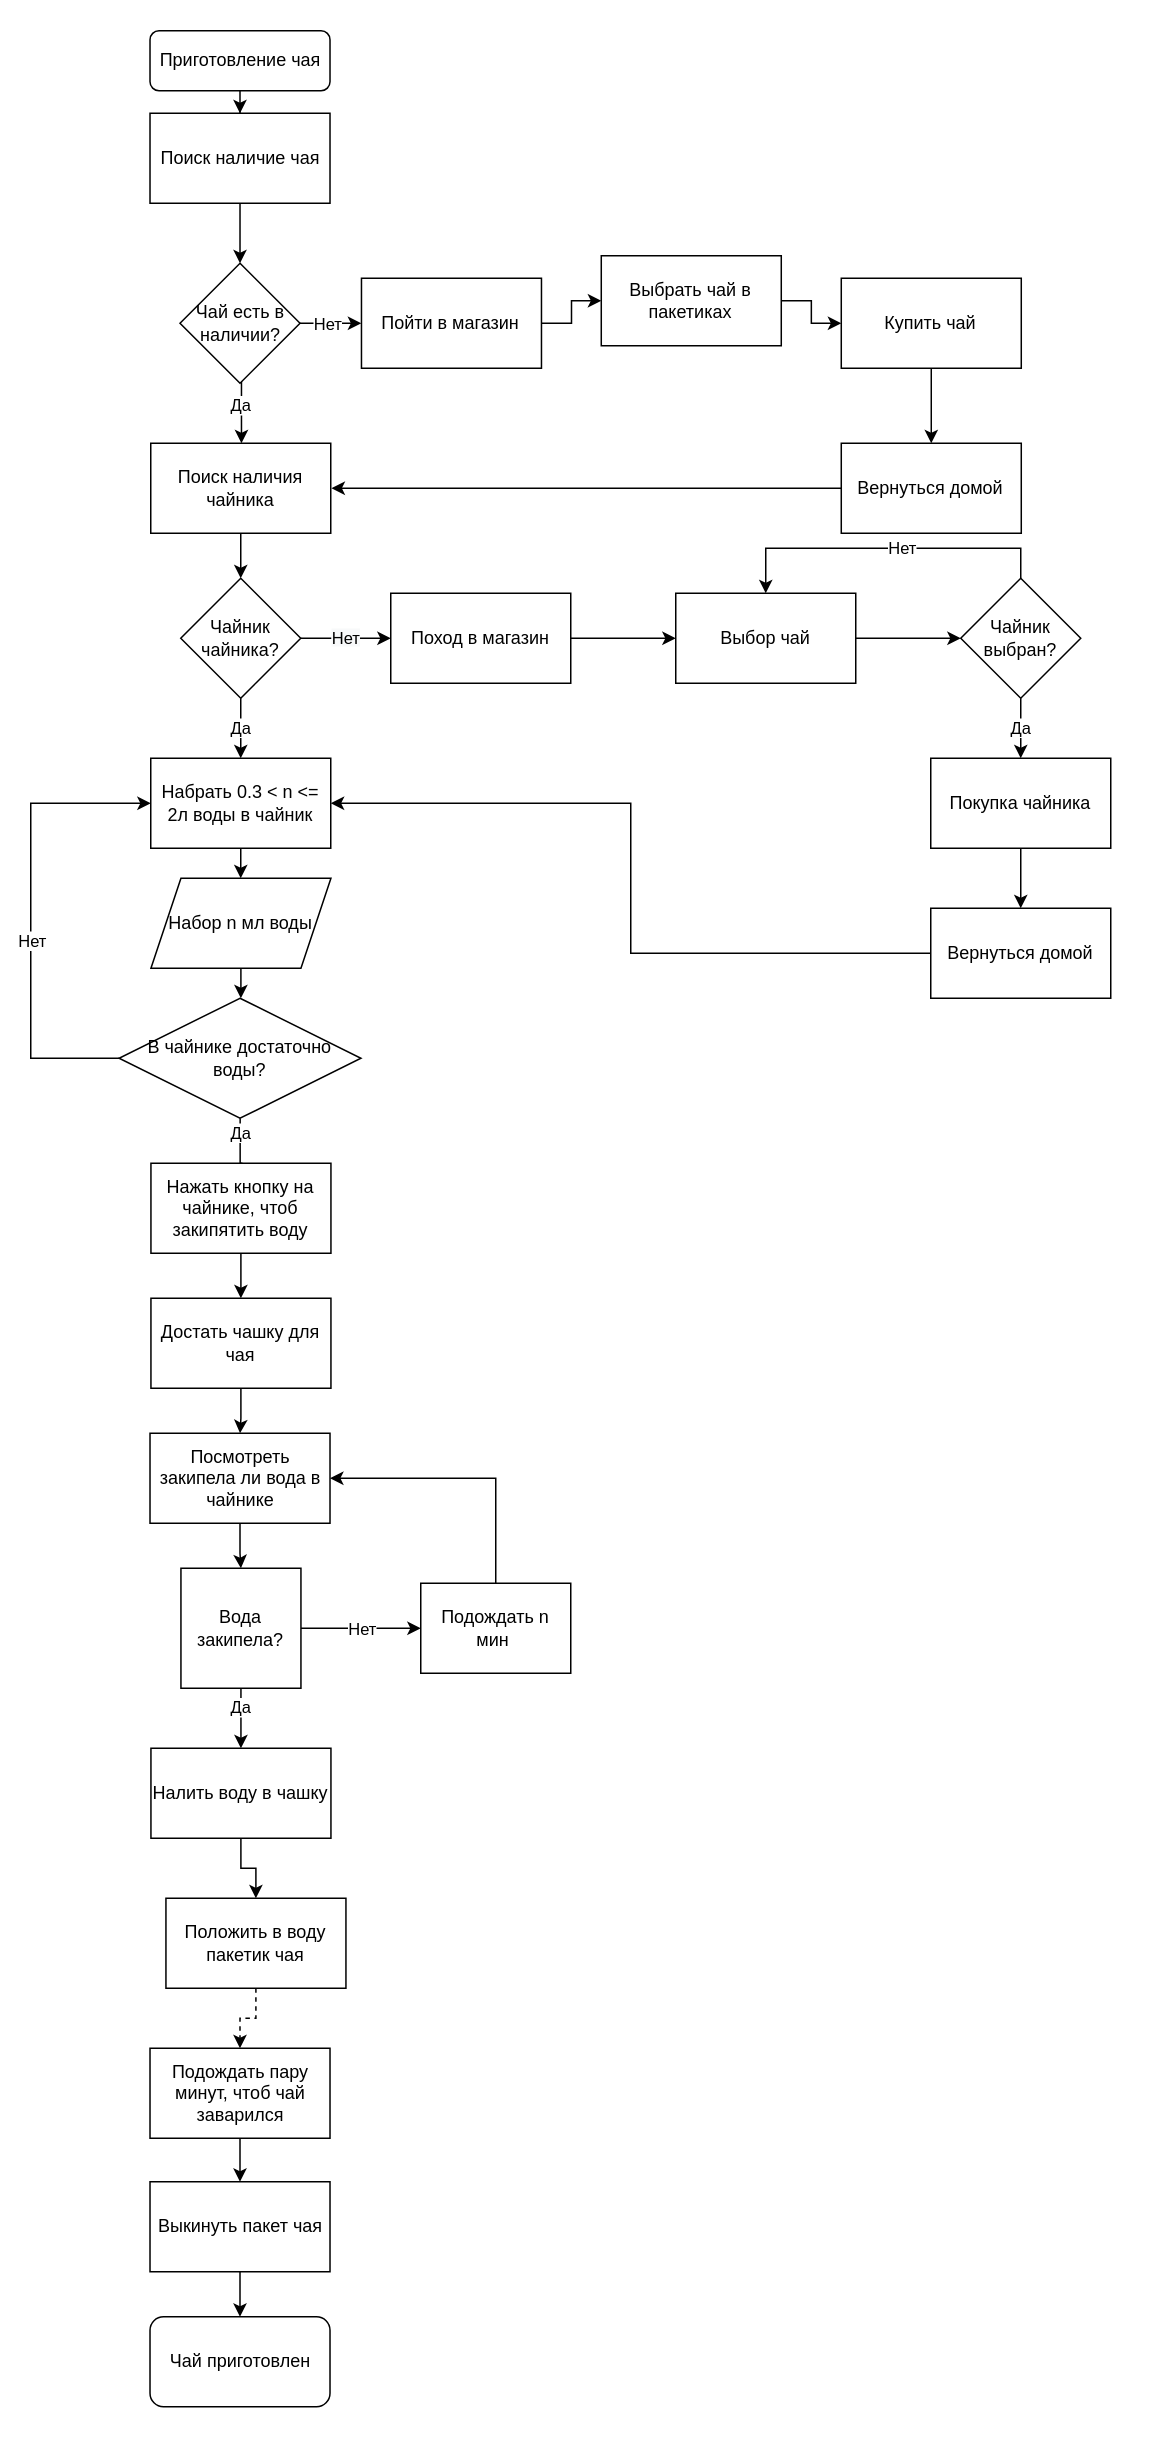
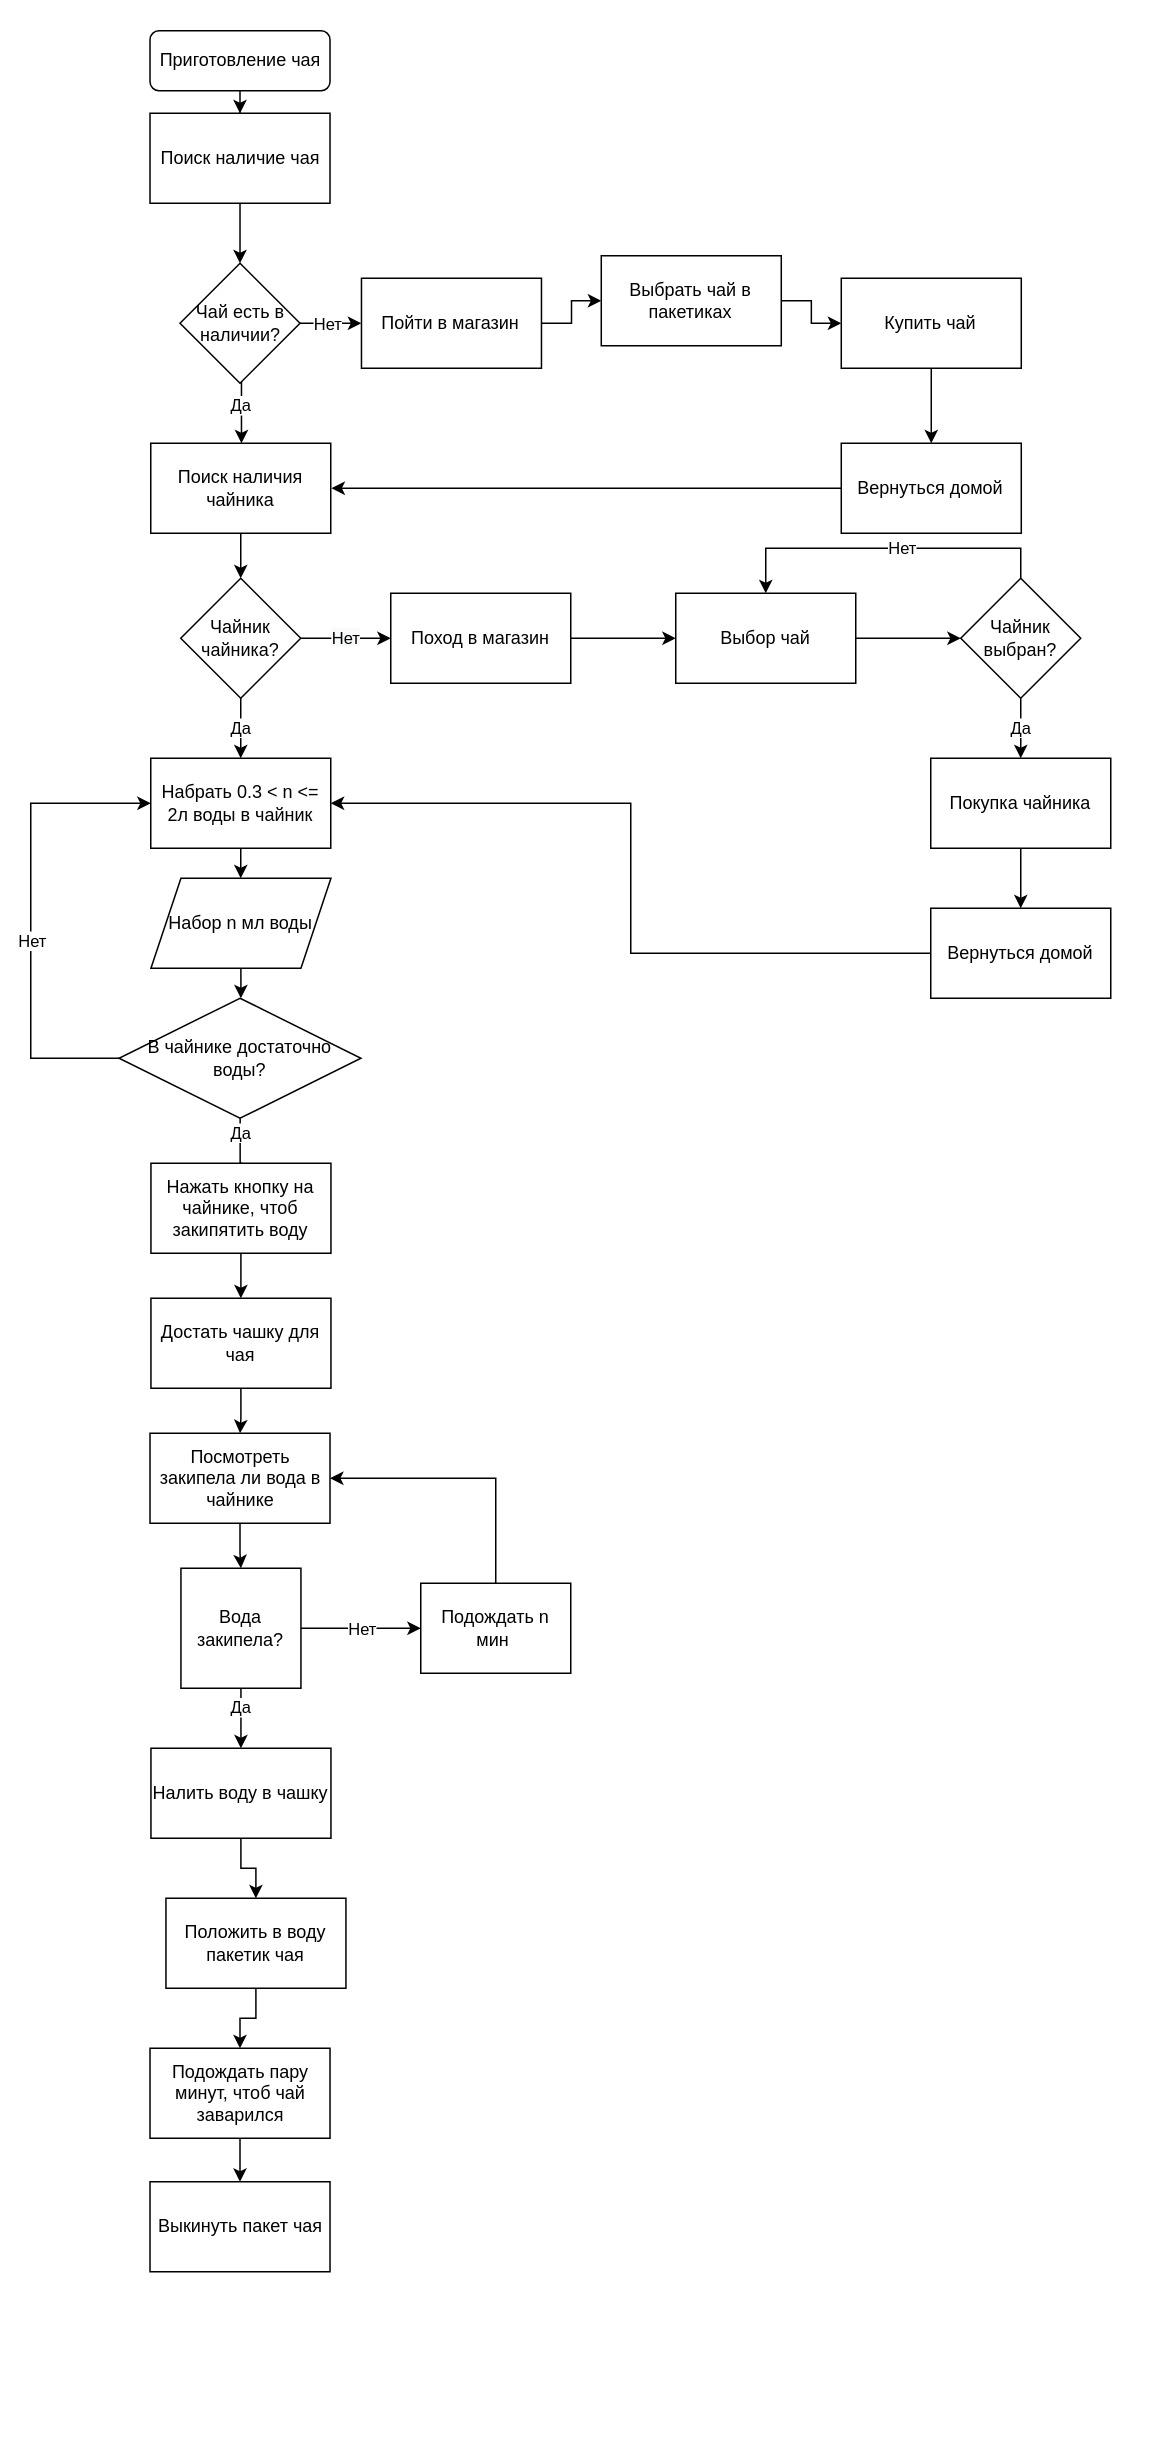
edge "Положить в воду пакетик чая" -> "Подождать пару минут, чтоб чай заварился": style dashed -> solid
edge "Выкинуть пакет чая" -> "Чай приготовлен": removed
node "Чай приготовлен": removed
